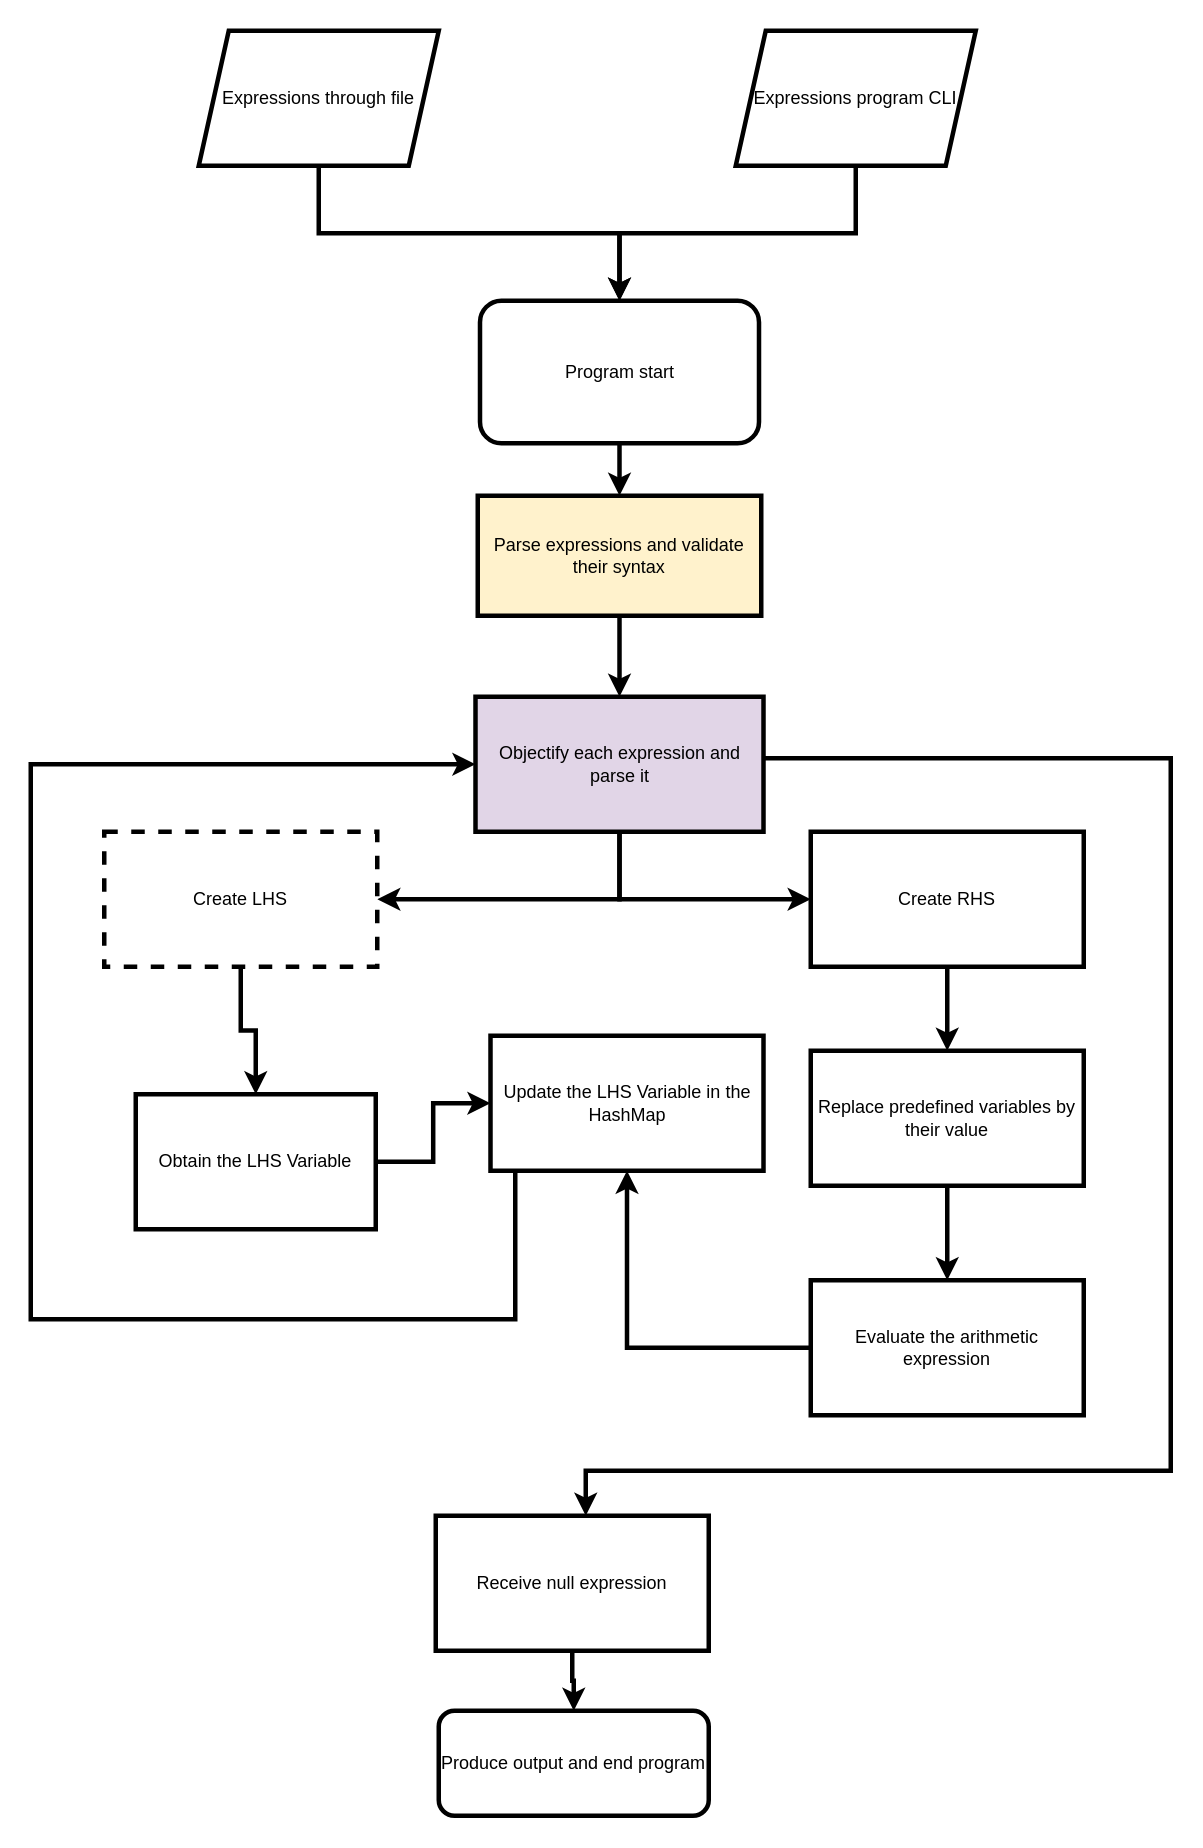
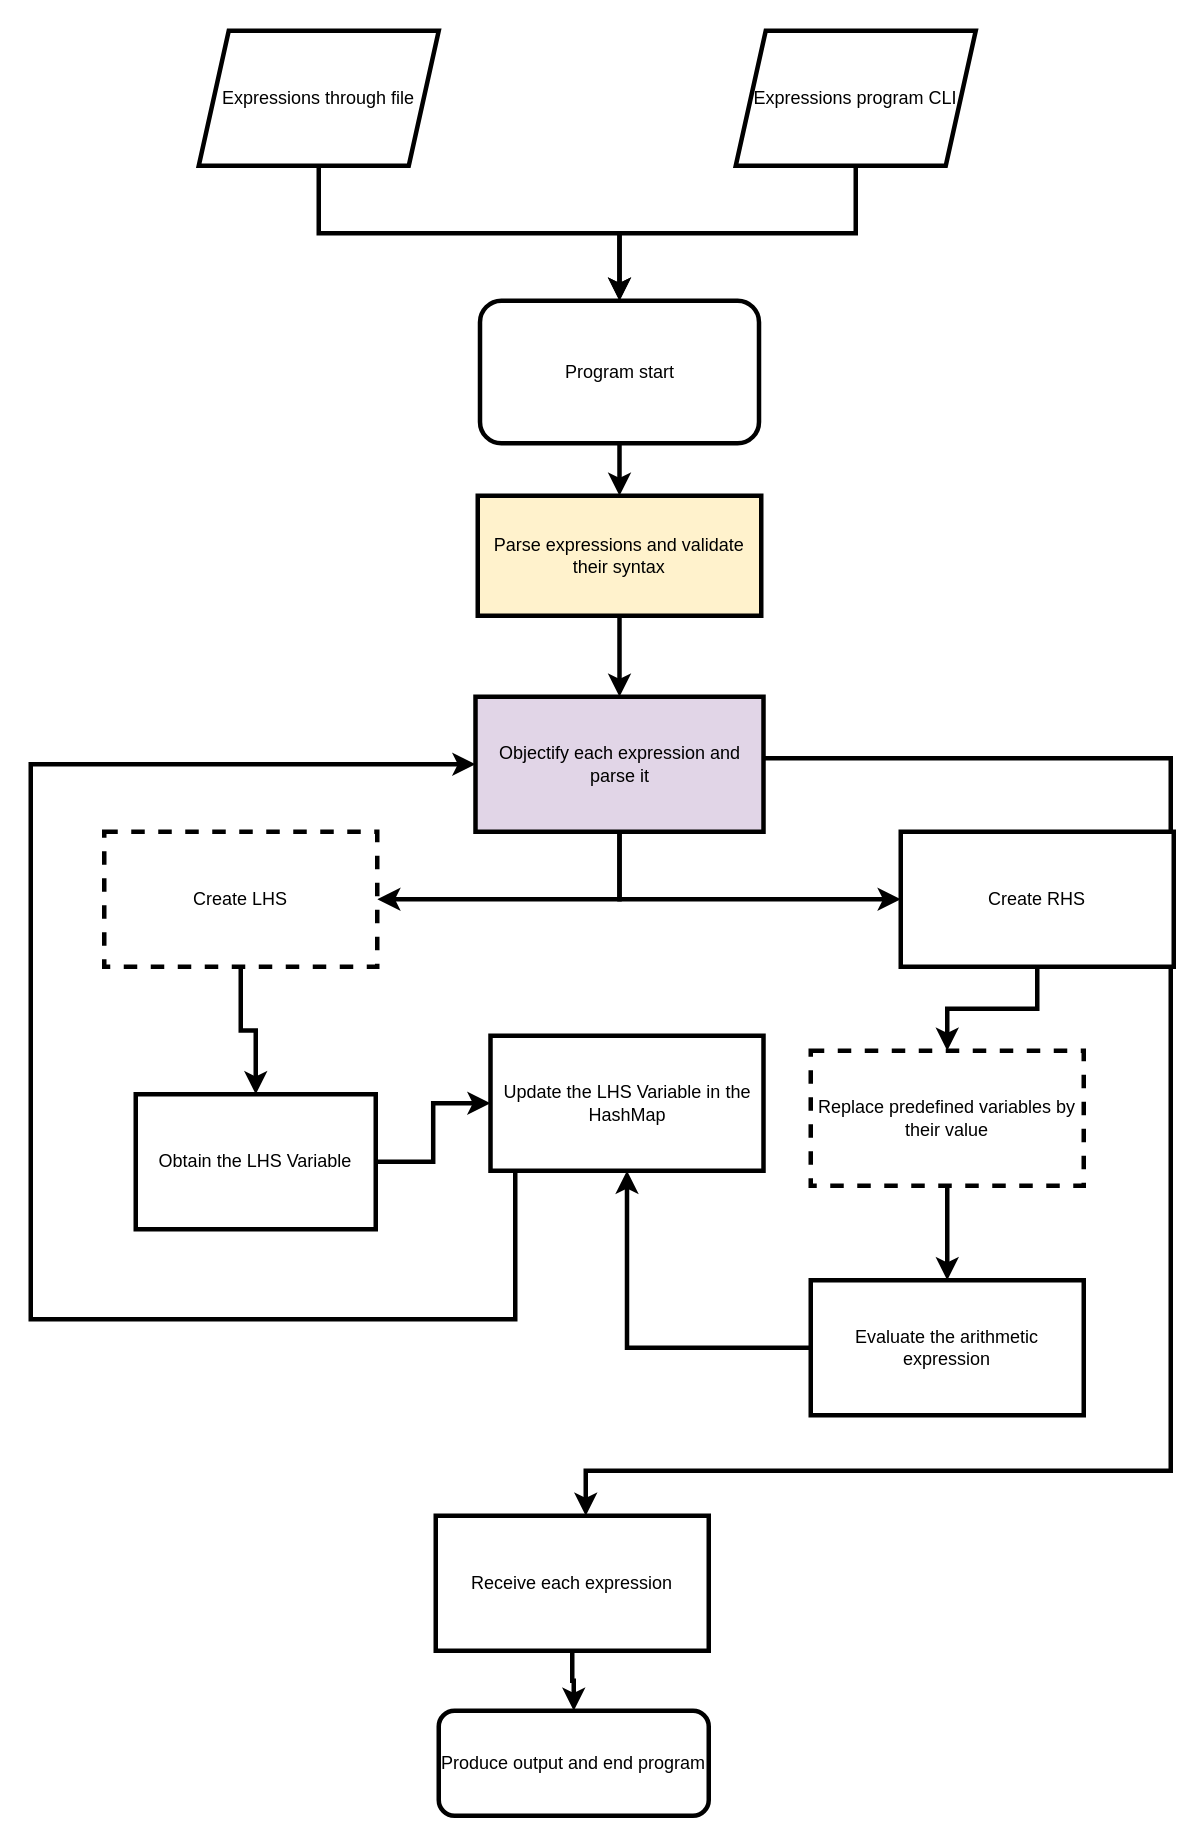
node "Create RHS": moved (947, 899) -> (1037, 899)
node "Replace predefined variables by their value": style solid -> dashed
node "Receive null expression": label "Receive null expression" -> "Receive each expression"
